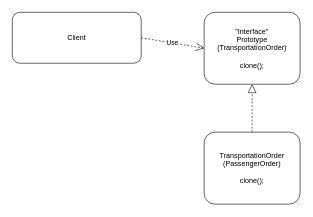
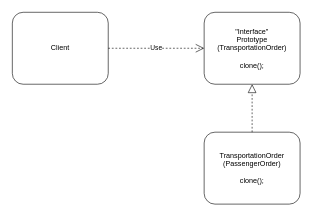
node "Client": size 129x51 -> 96x72
